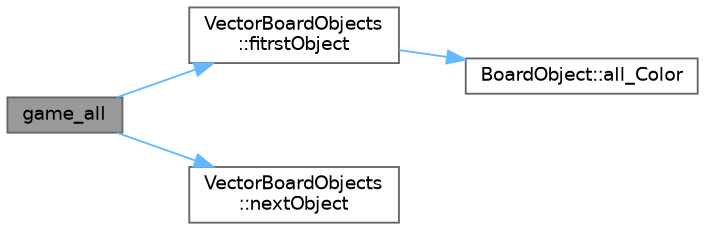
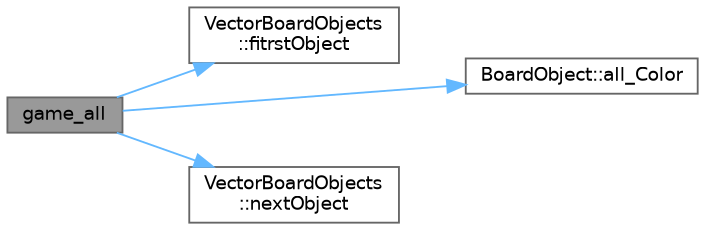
edge "VectorBoardObjects ::fitrstObject" -> "BoardObject::all_Color": now "game_all" -> "BoardObject::all_Color"
